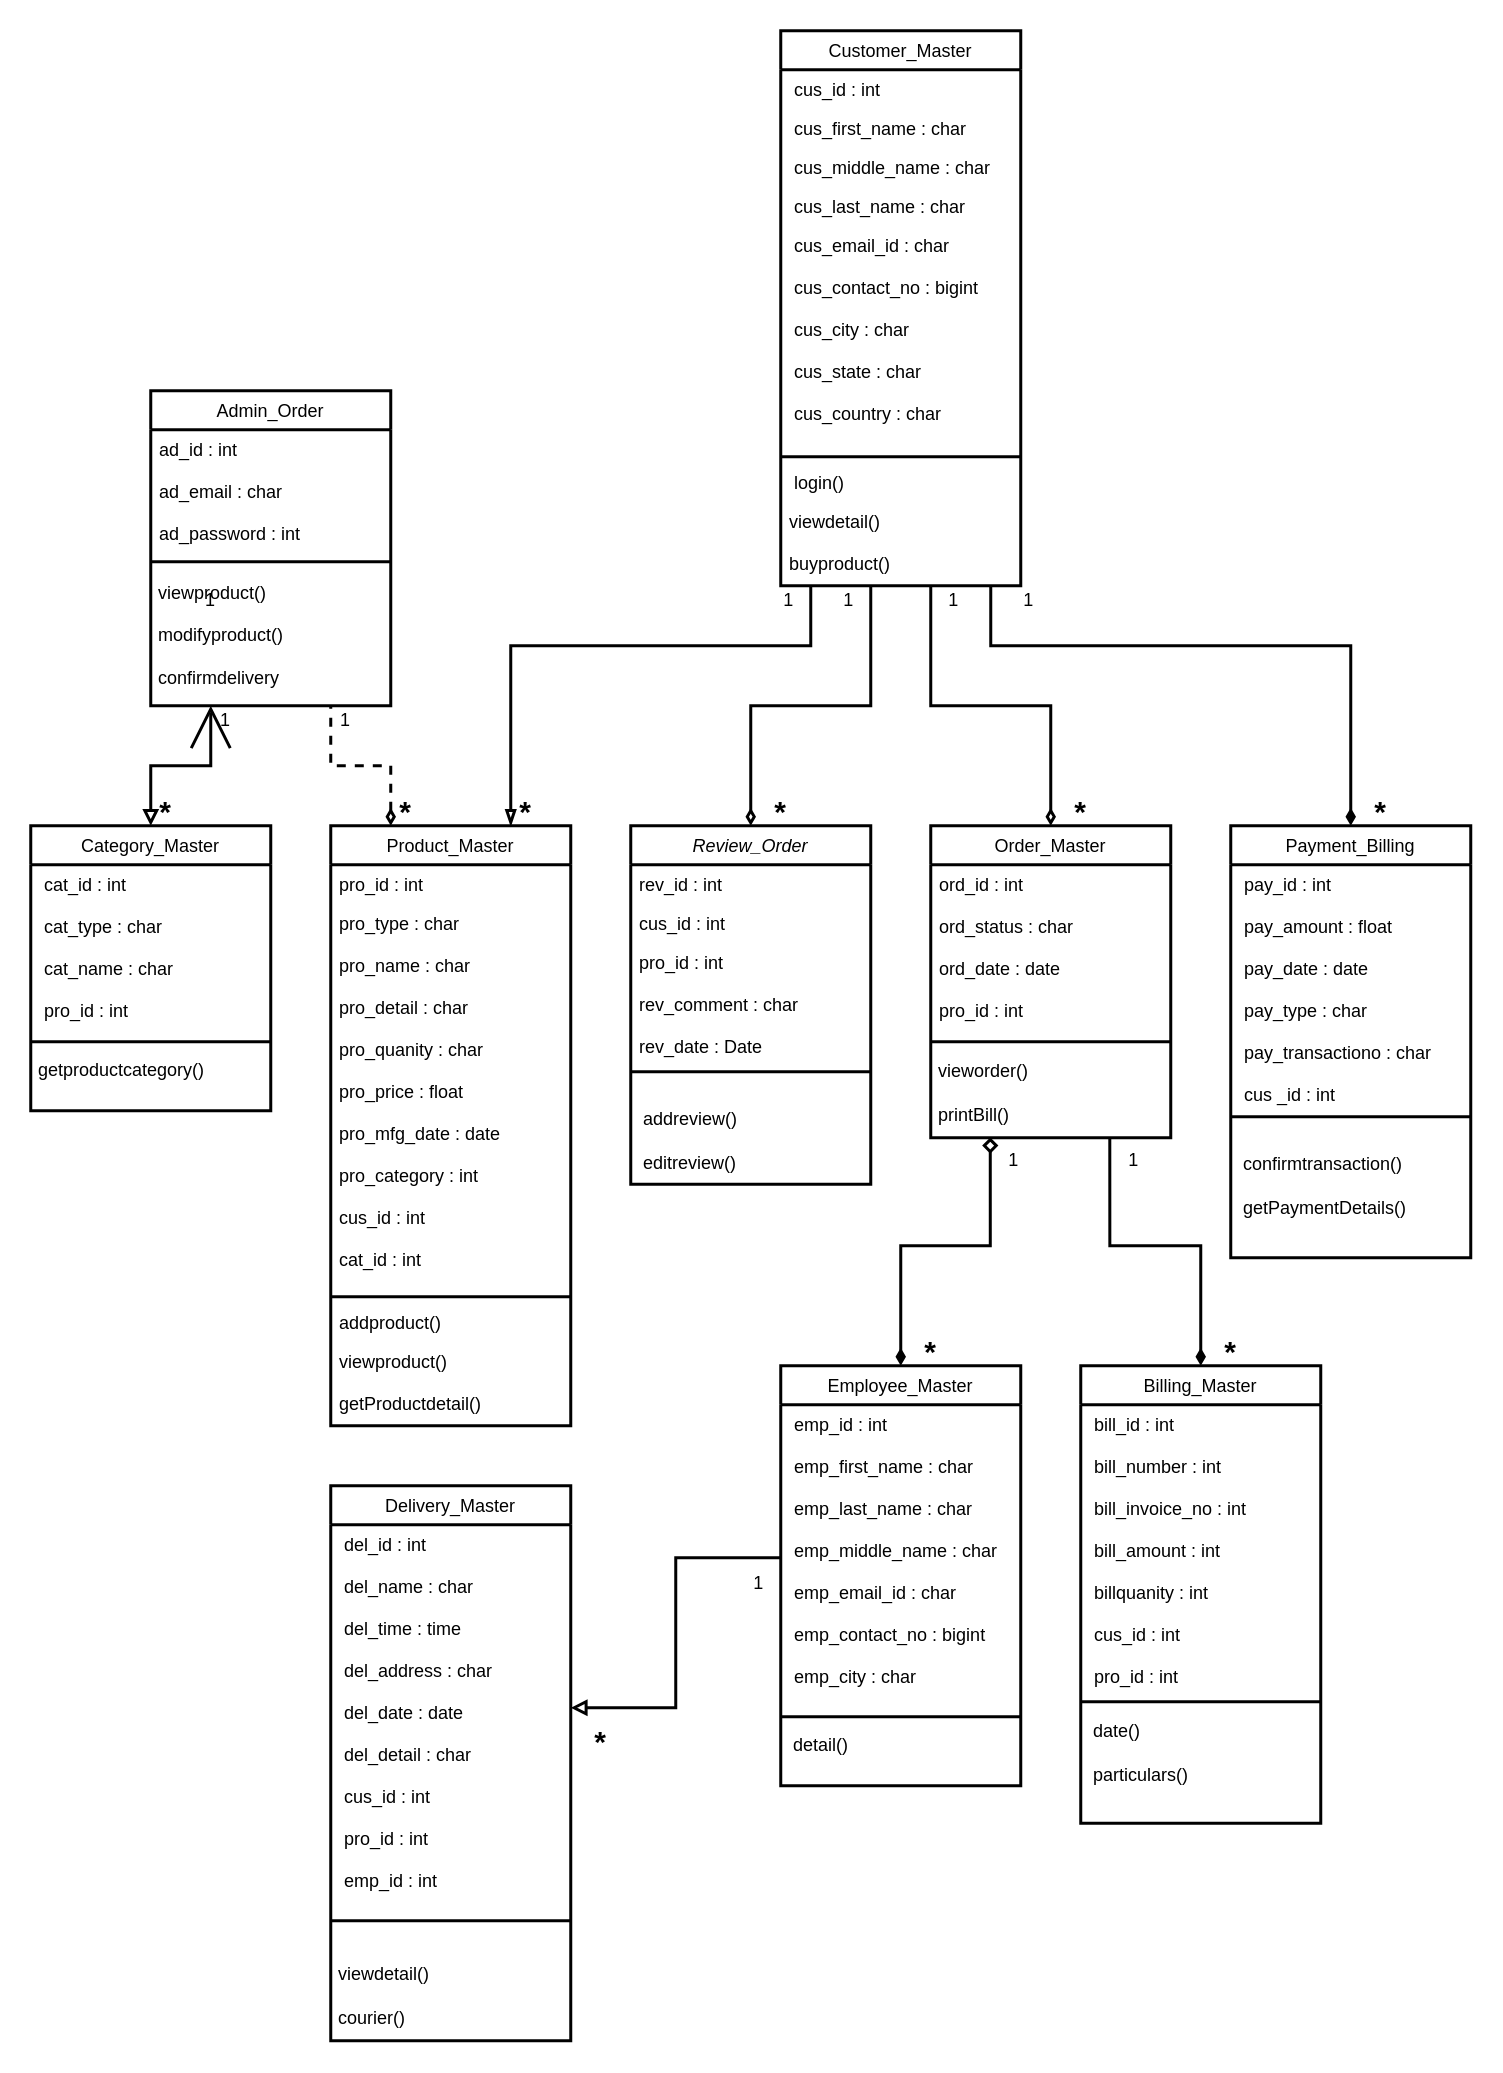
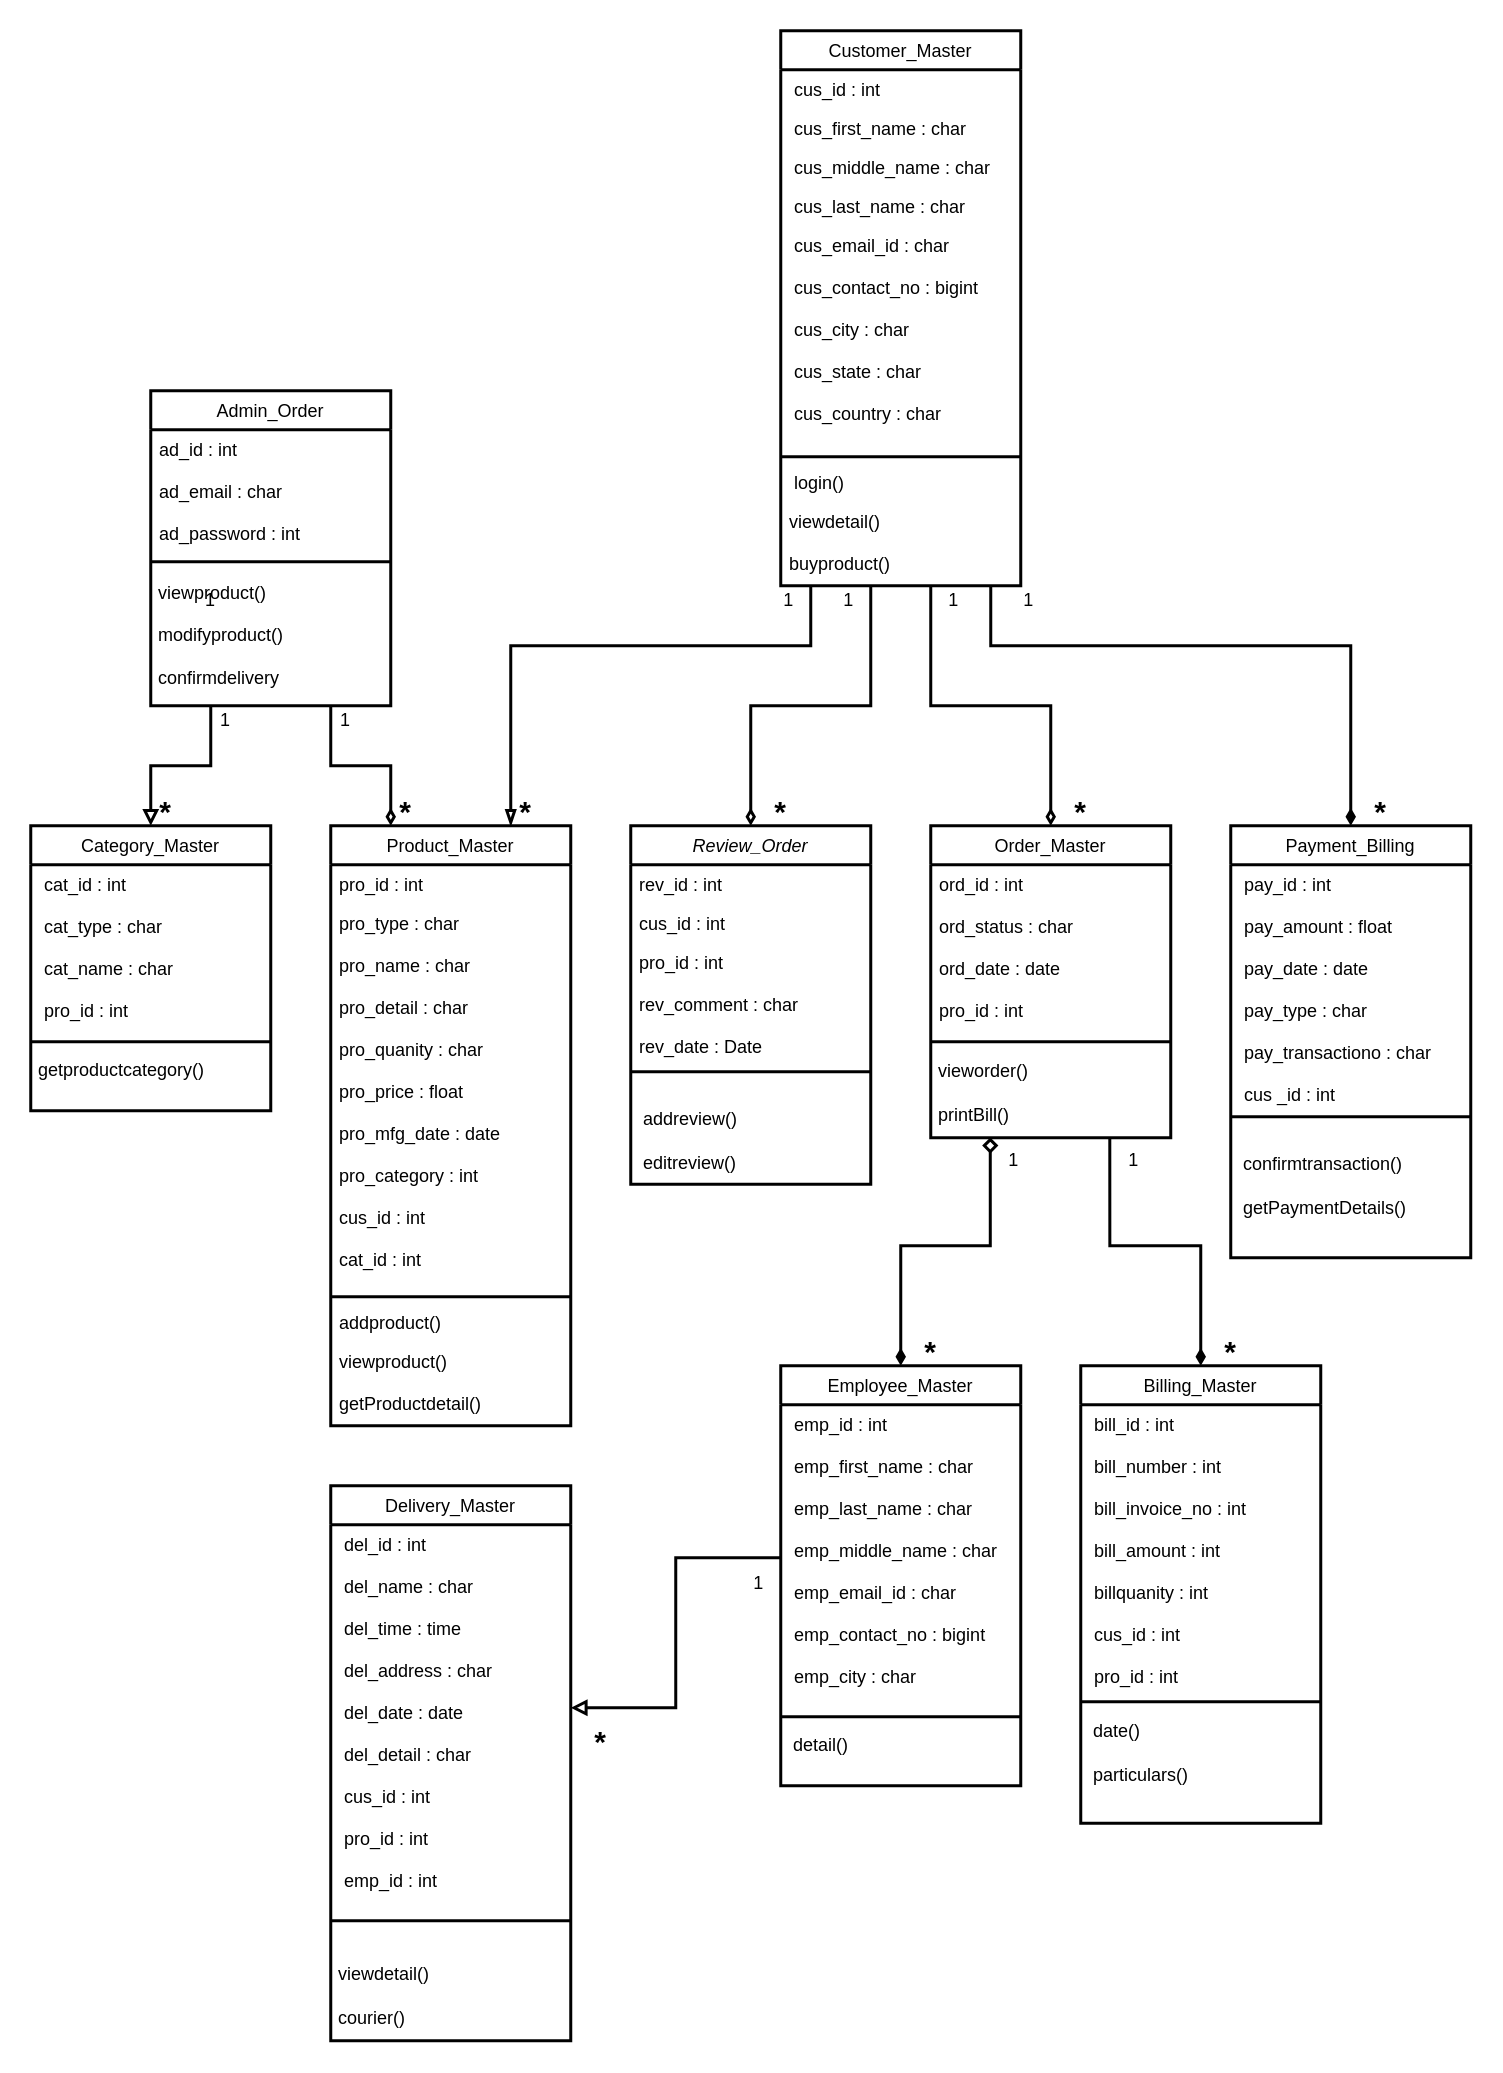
edge "Admin_Order" -- "Category_Master": arrowhead open -> none
edge "Admin_Order" -> "Product_Master": style dashed -> solid
